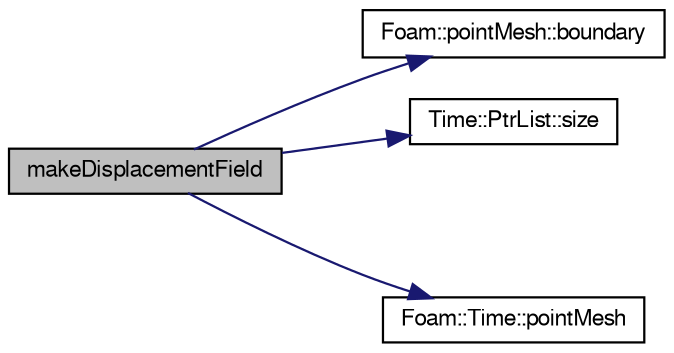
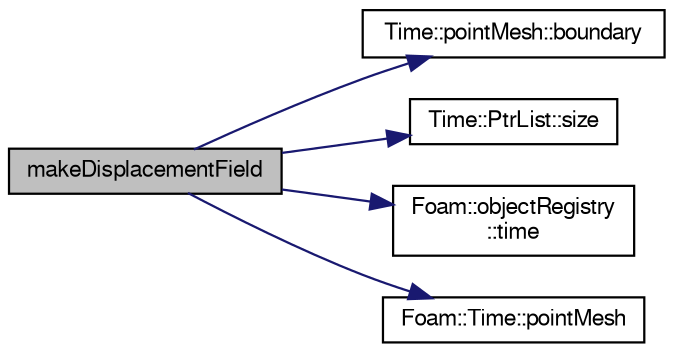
node "Foam::pointMesh::boundary": label "Foam::pointMesh::boundary" -> "Time::pointMesh::boundary"
node "Foam::objectRegistry ::time": added
